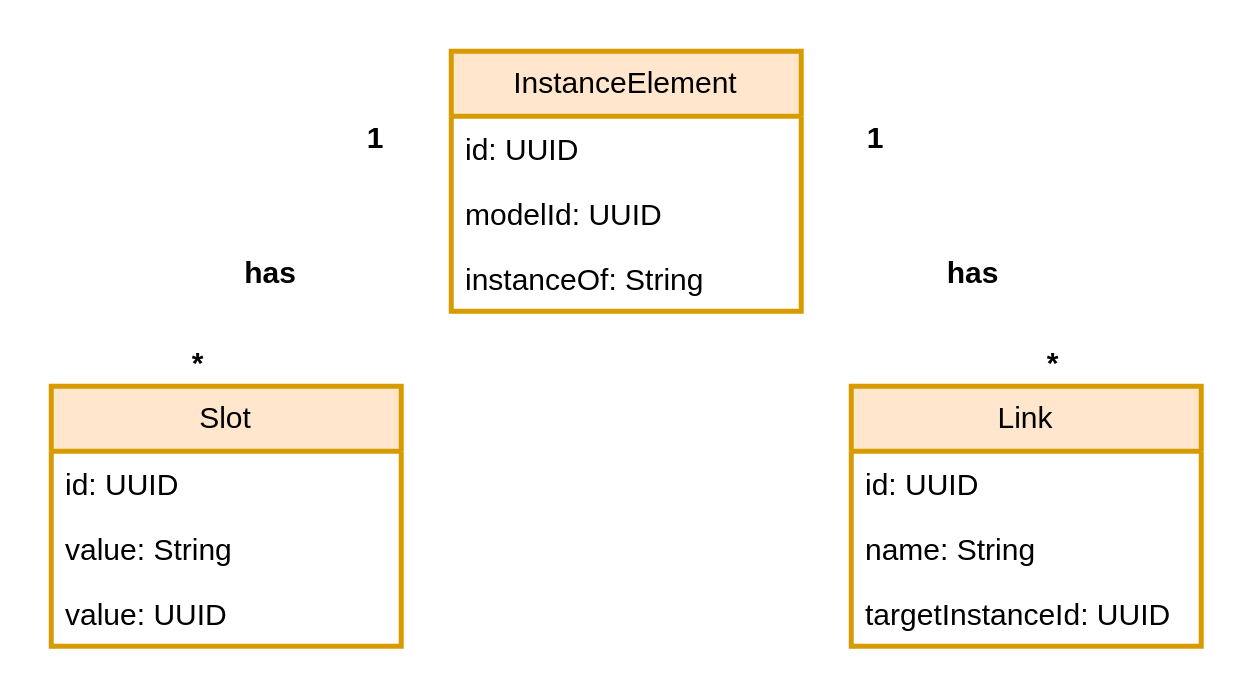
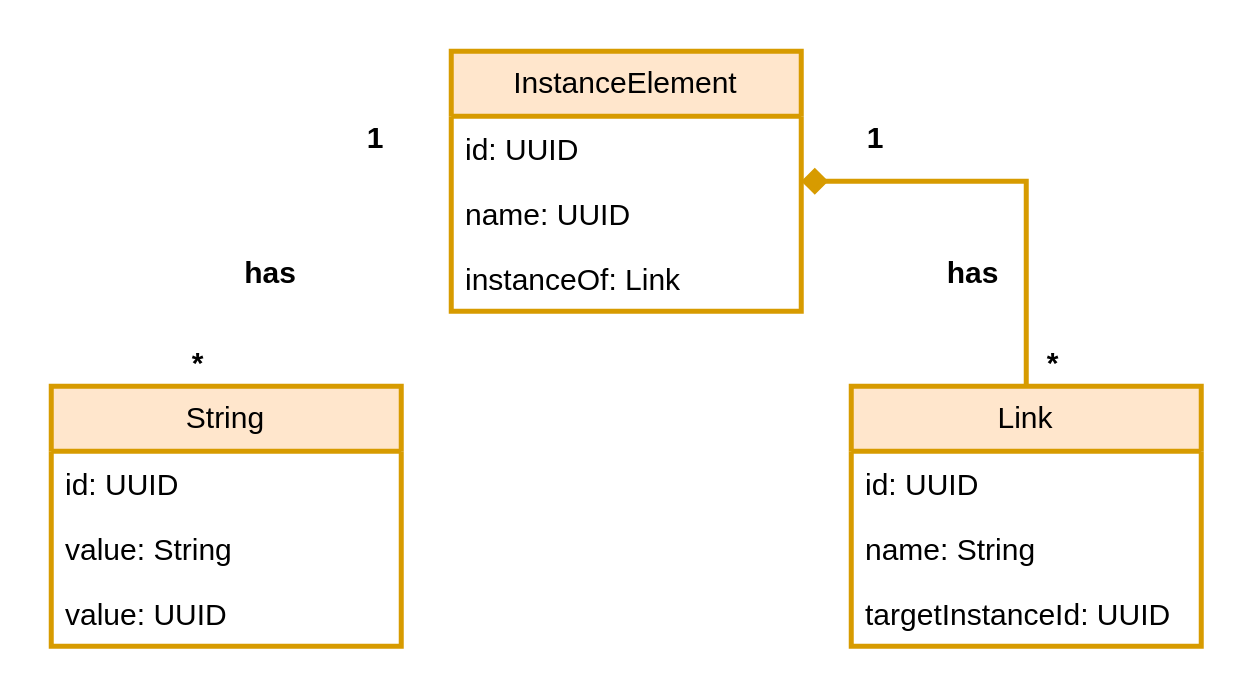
edge "Link" -> "InstanceElement": added
node "modelId: UUID": label "modelId: UUID" -> "name: UUID"
node "instanceOf: String": label "instanceOf: String" -> "instanceOf: Link"
node "Slot": label "Slot" -> "String"
